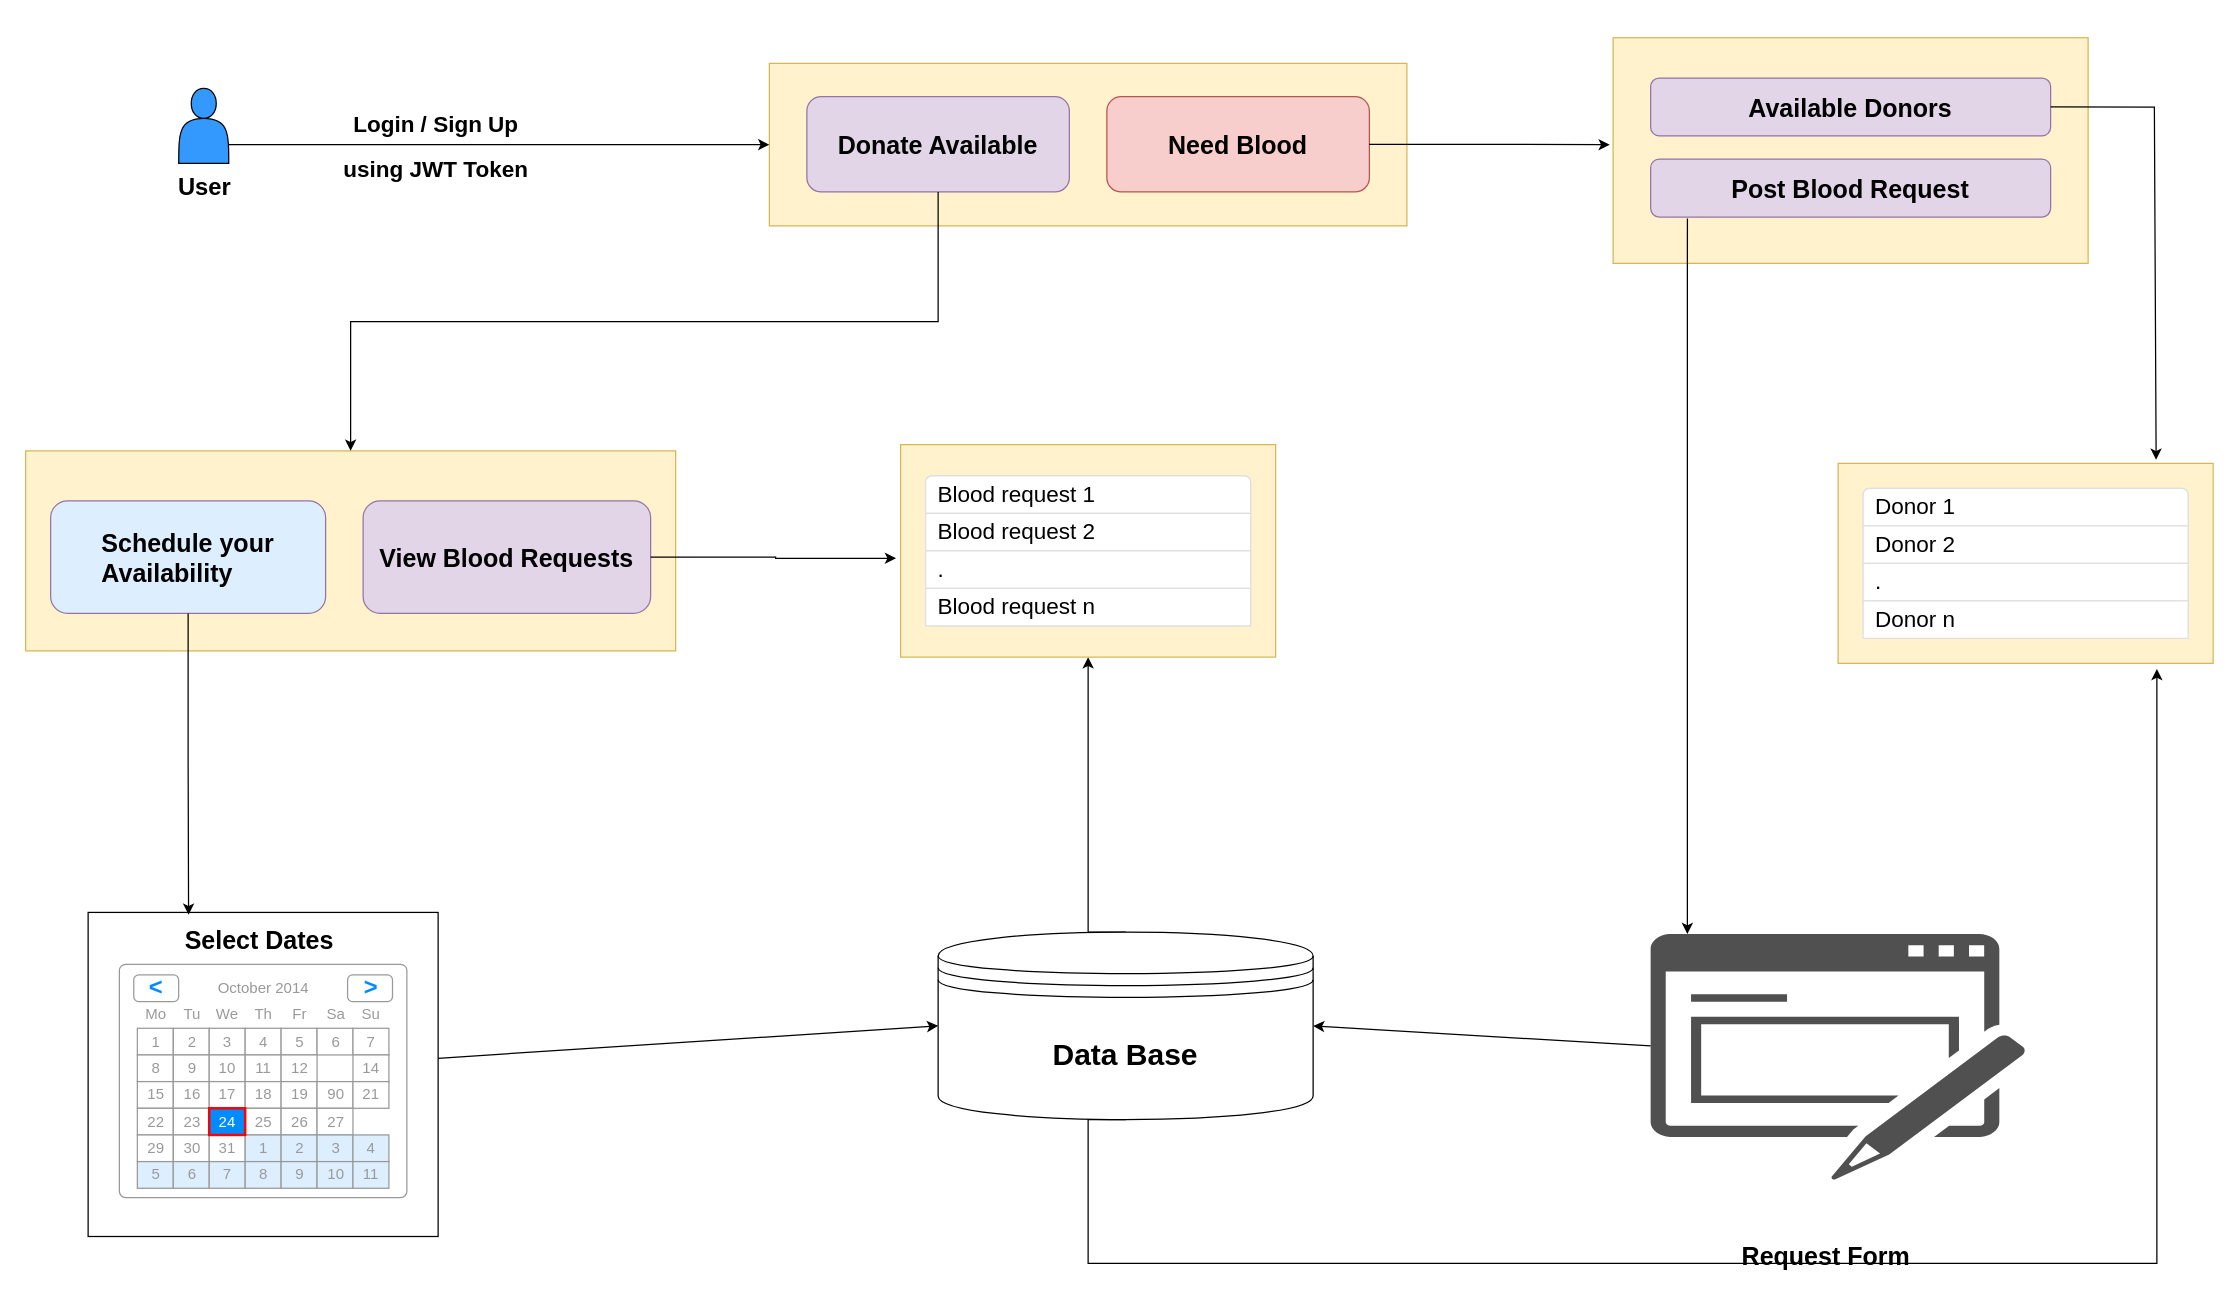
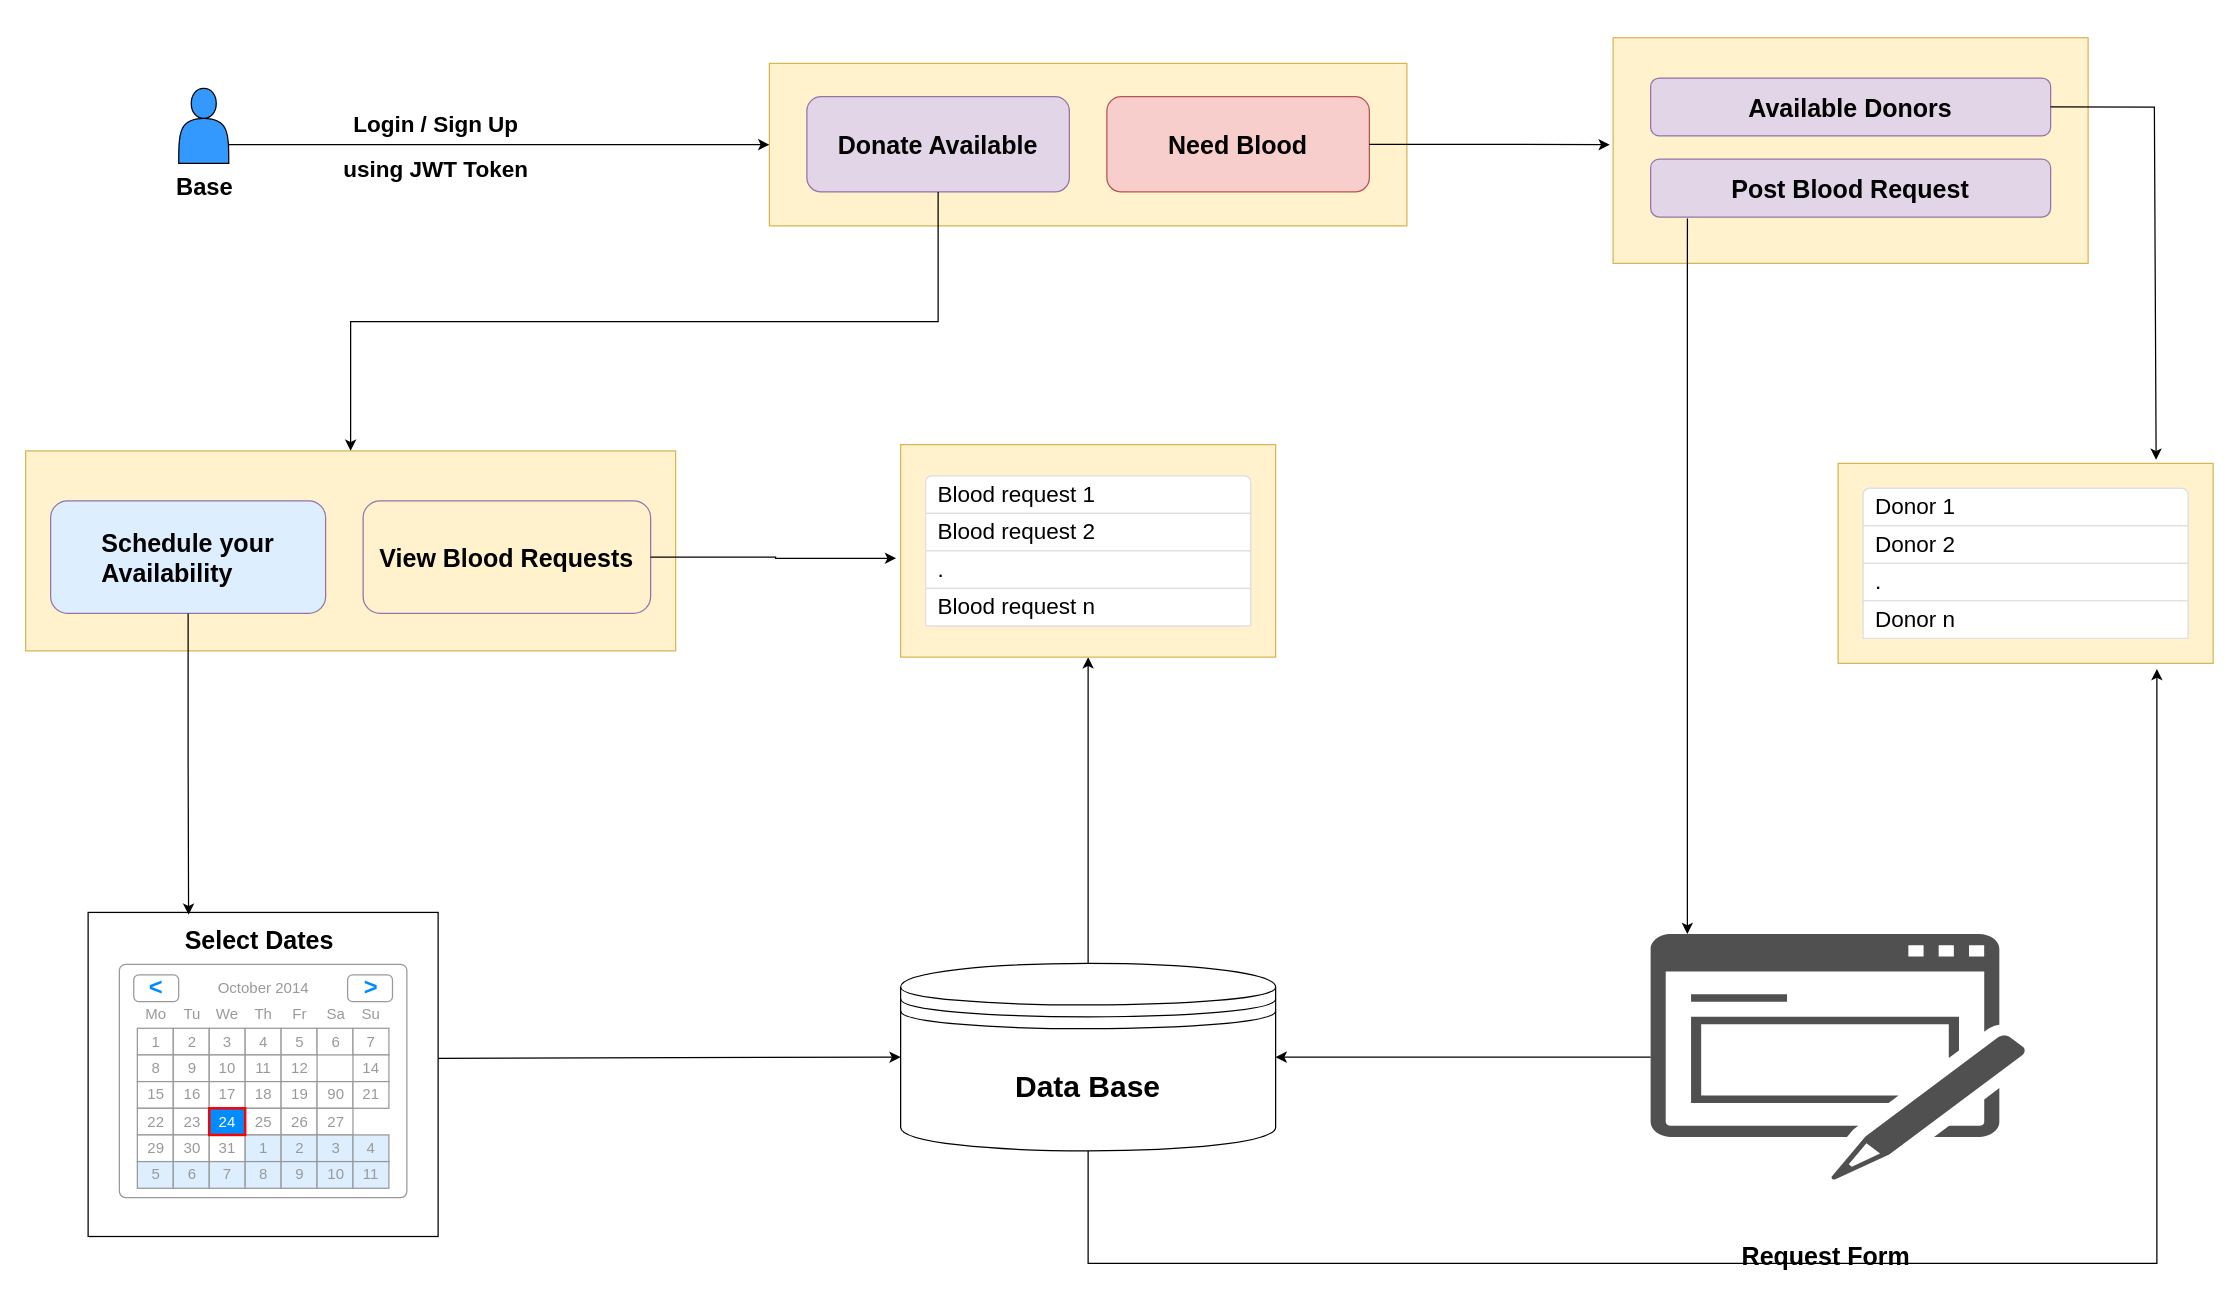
node "User": label "User" -> "Base"
node "View Blood Requests": fillcolor #e1d5e7 -> #fff2cc
node "Data Base": moved (1126, 1026) -> (1088, 1057)
